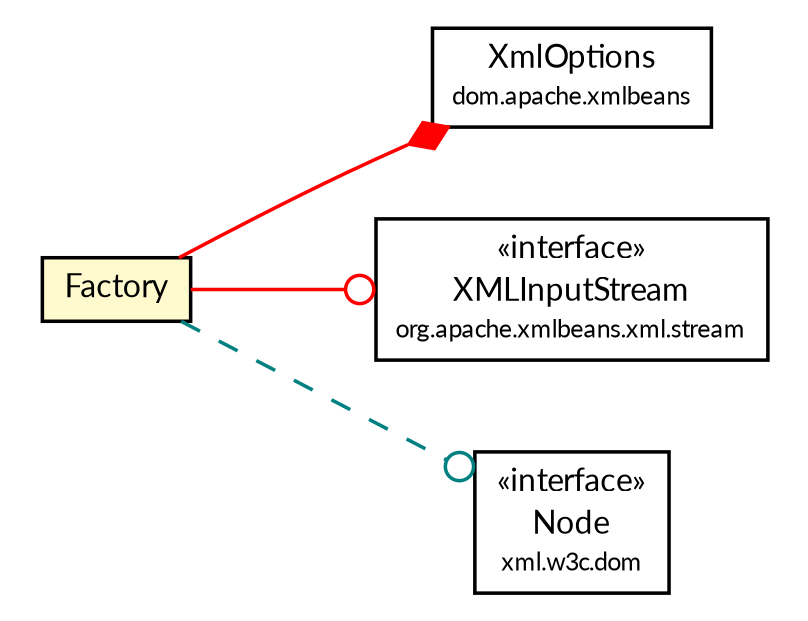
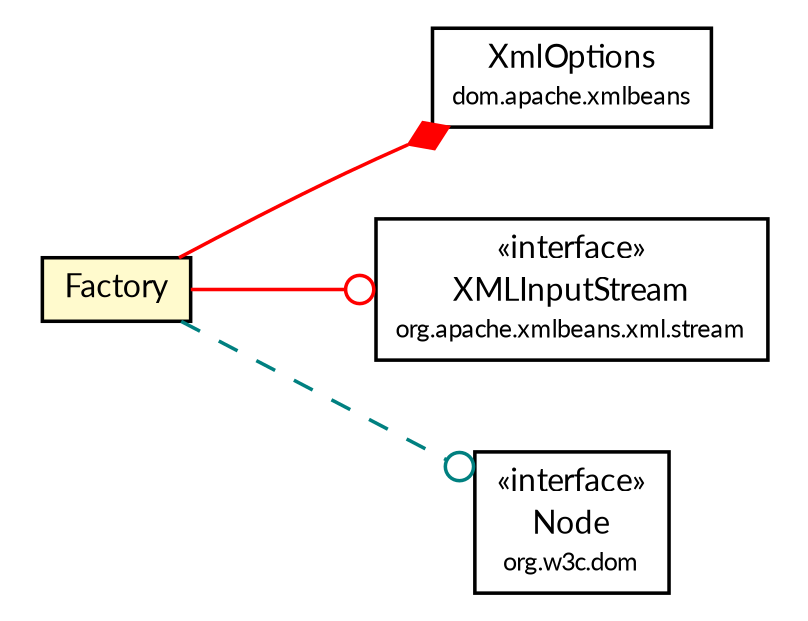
node "Node": text "xml.w3c.dom" -> "org.w3c.dom"
